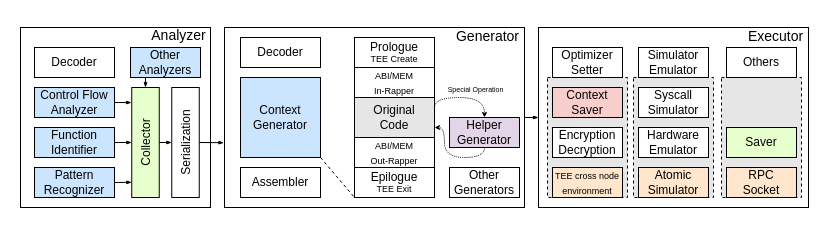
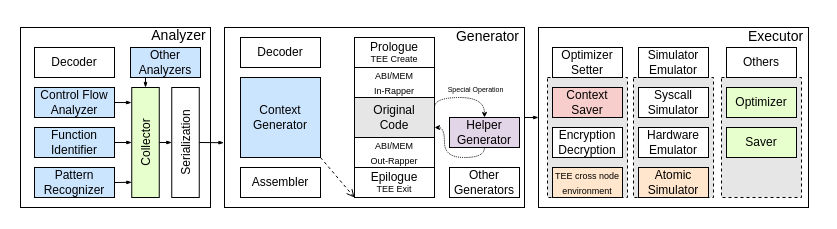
node "Optimizer": added
node "RPC Socket": removed
edge "Context Generator" -- "Epilogue TEE Exit": arrowhead none -> open
